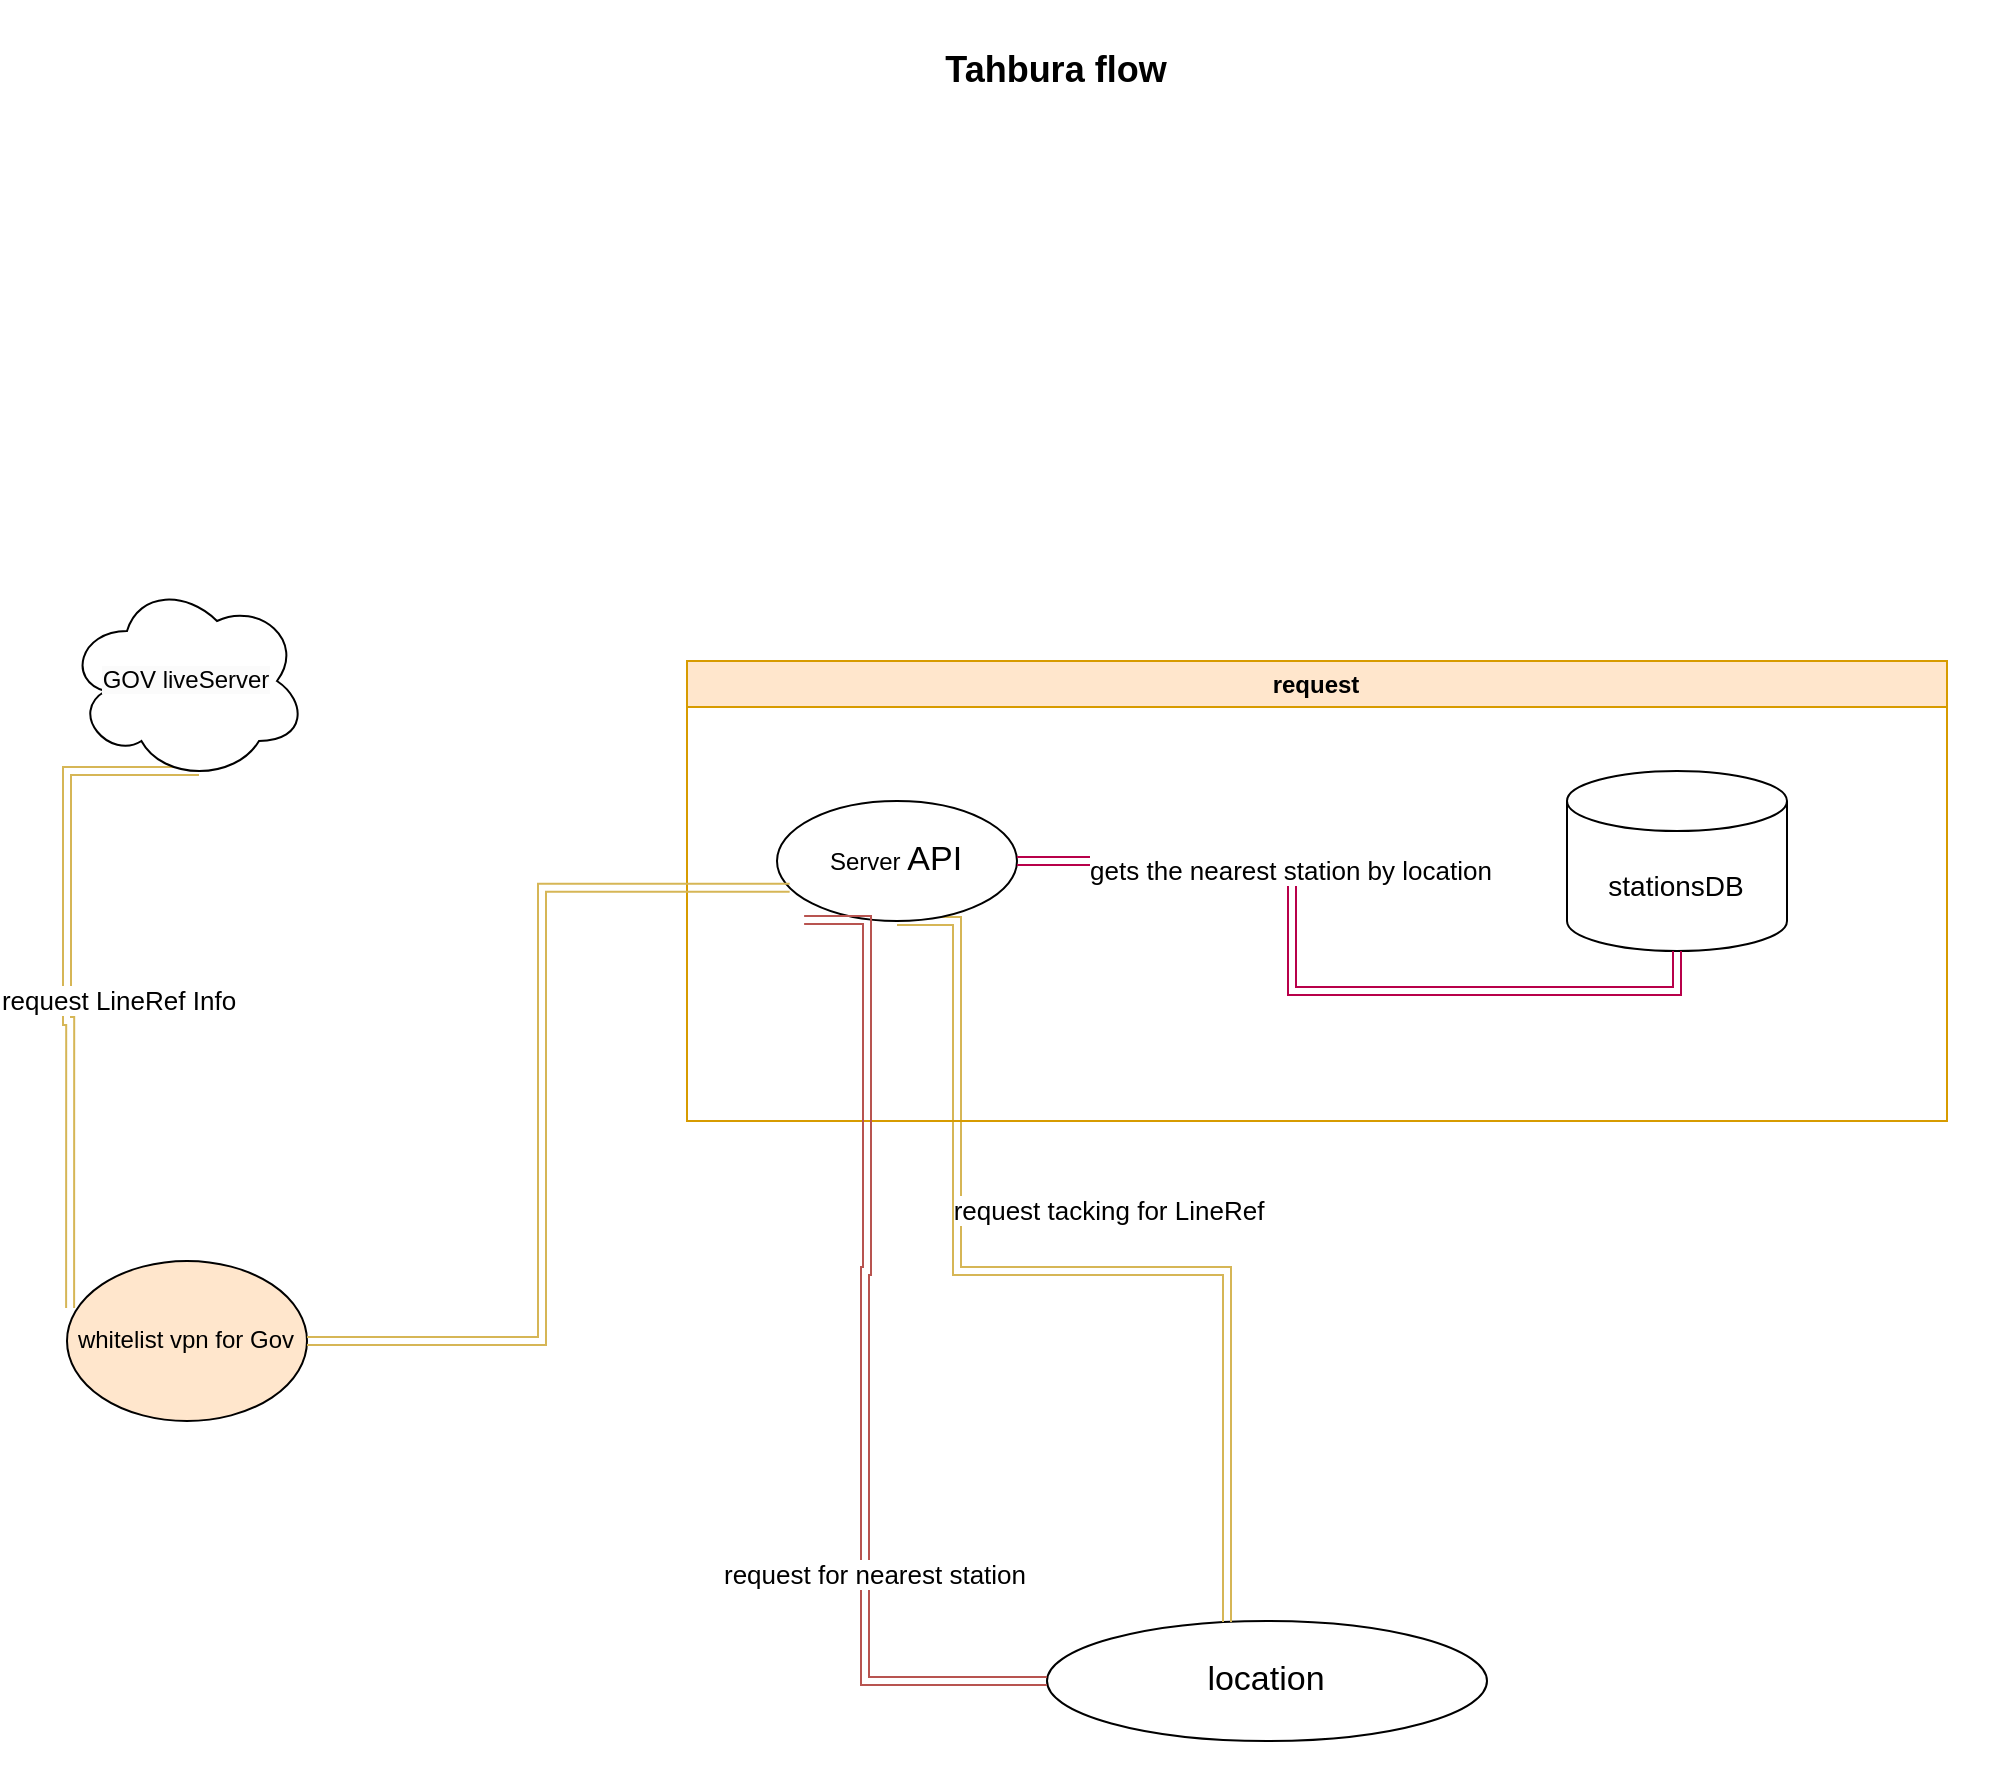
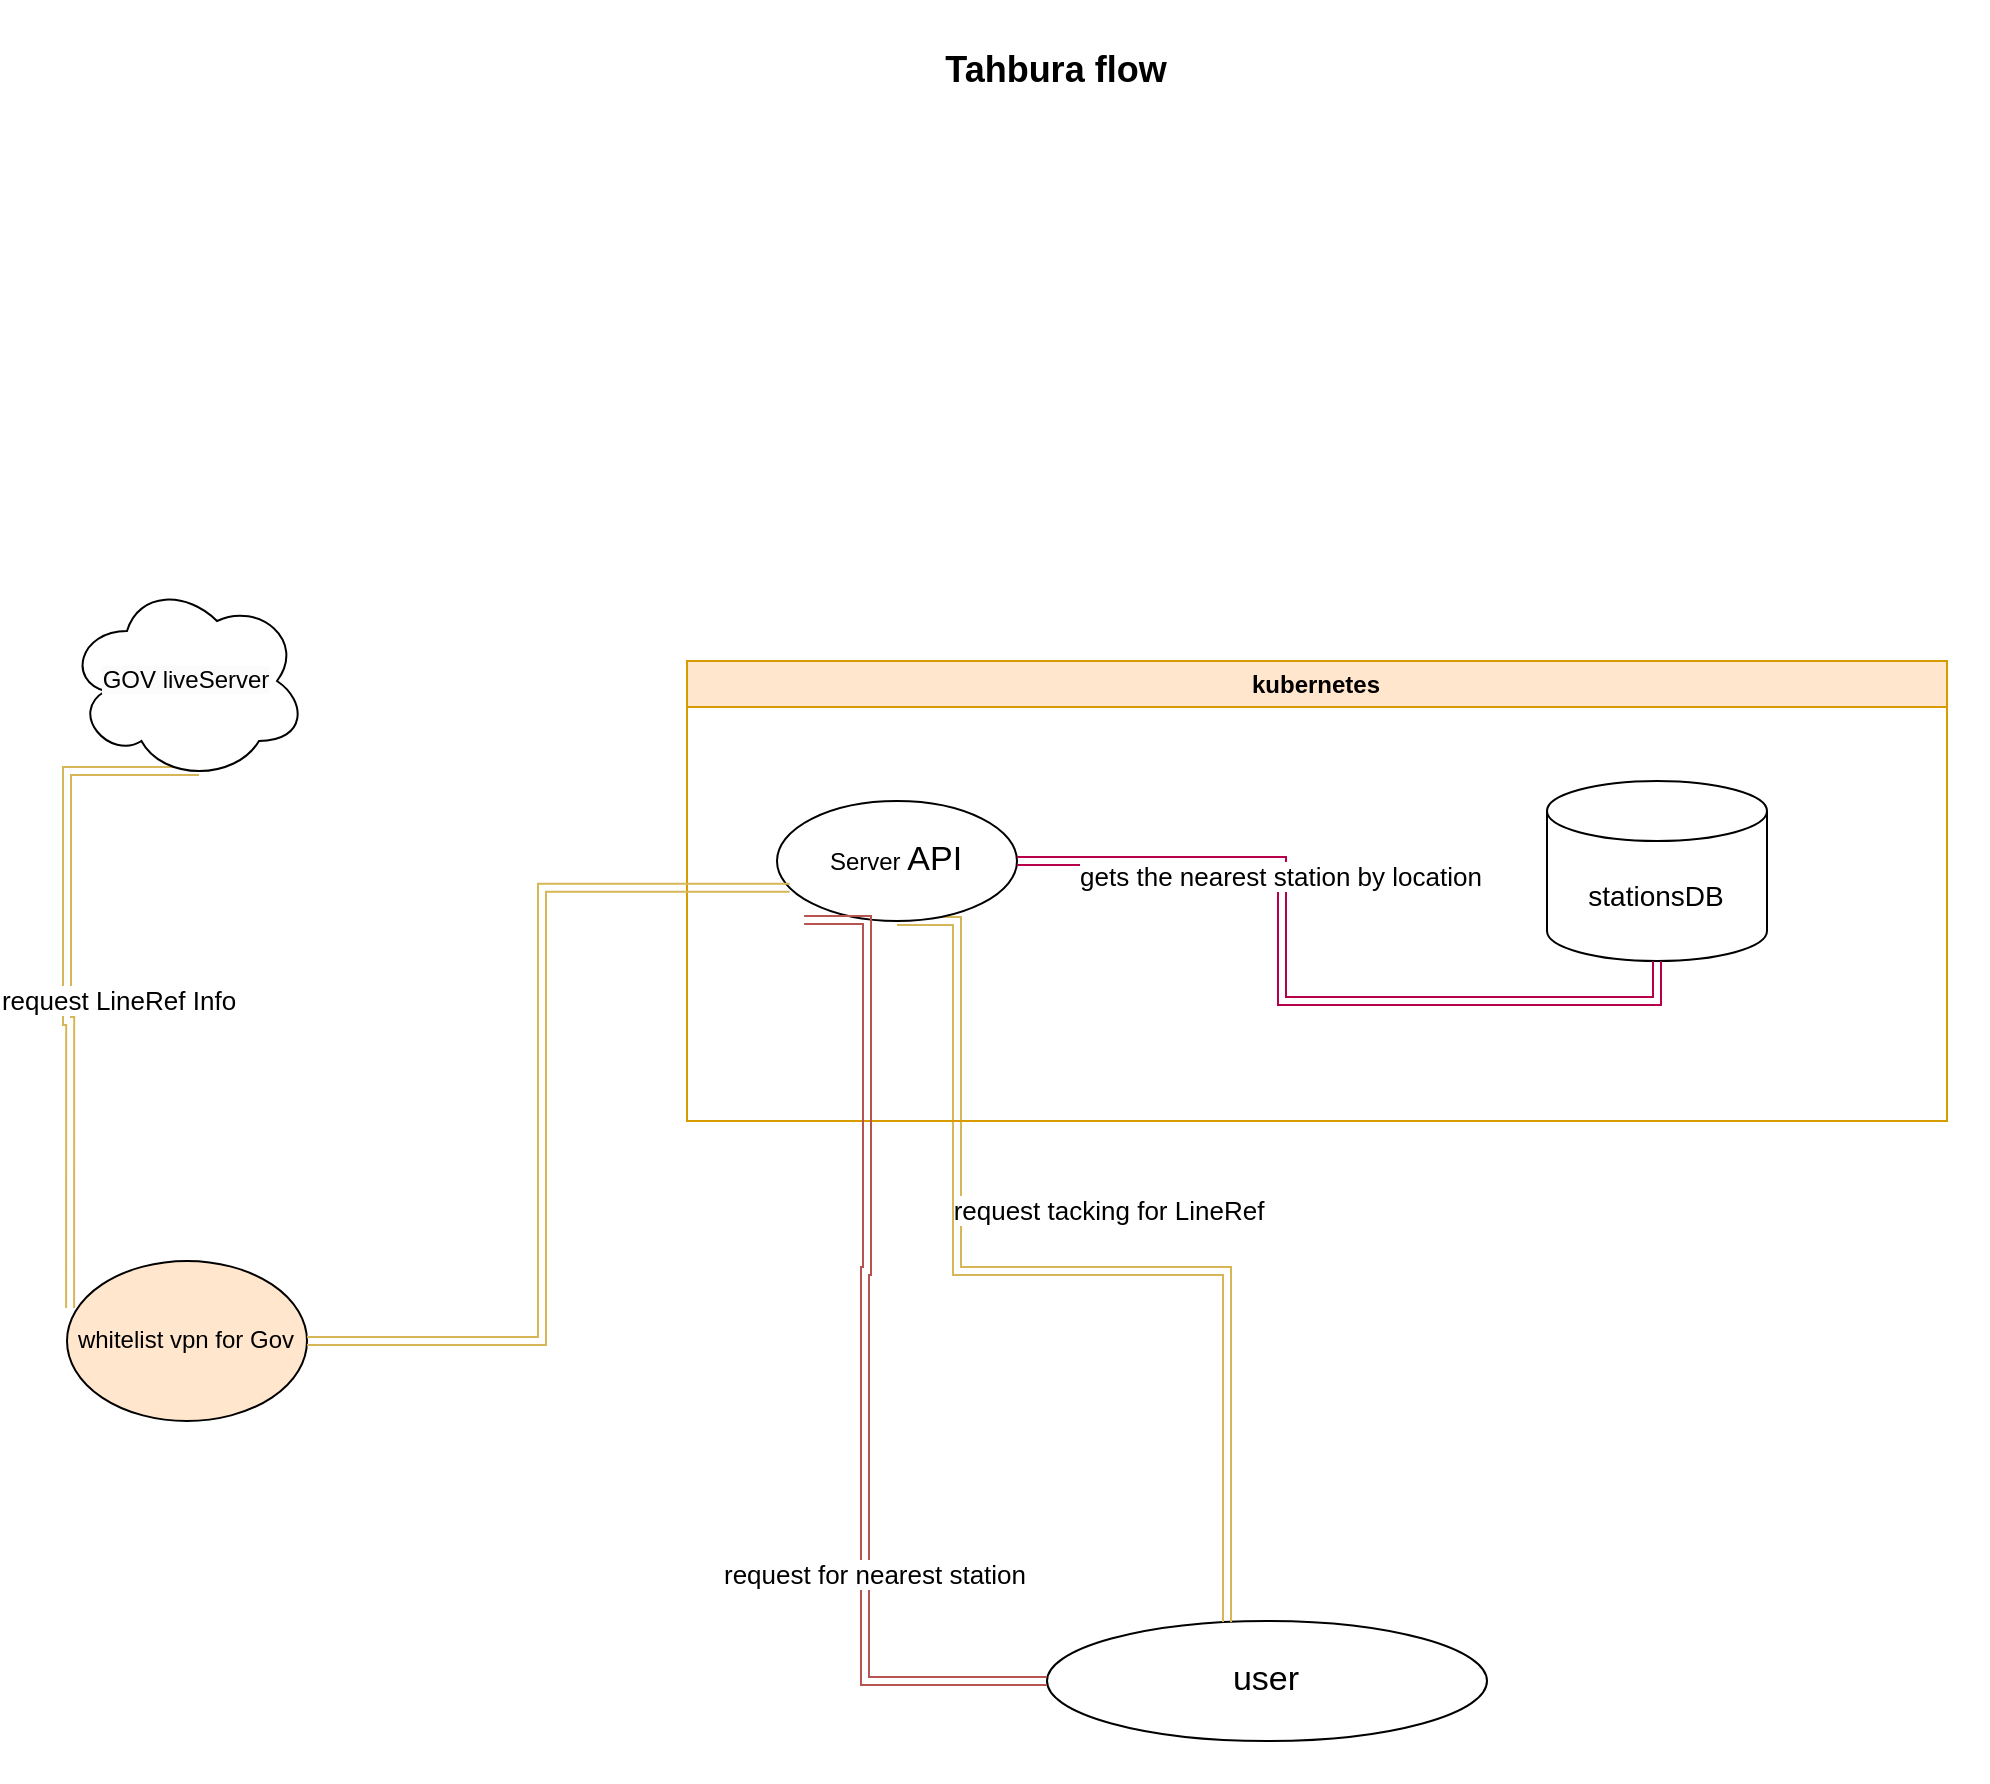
node "request": label "request" -> "kubernetes"
node "stationsDB": moved (1677, 861) -> (1657, 871)
node "location": label "location" -> "user"
